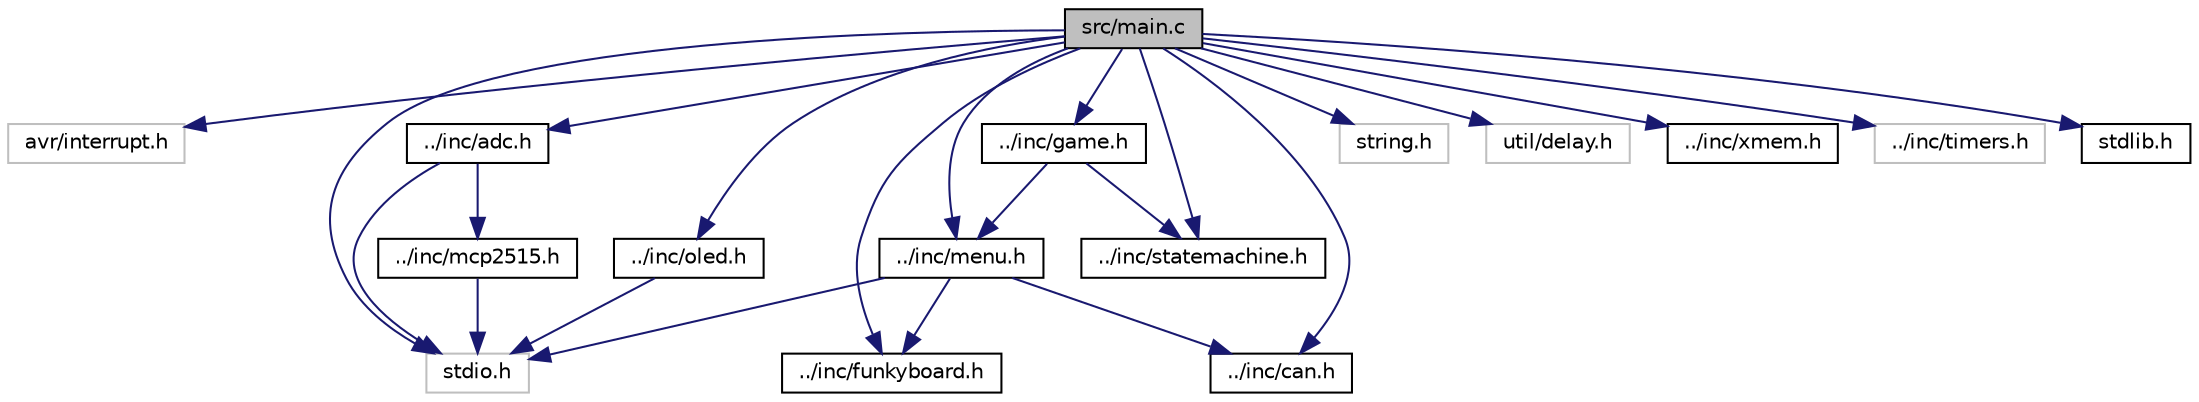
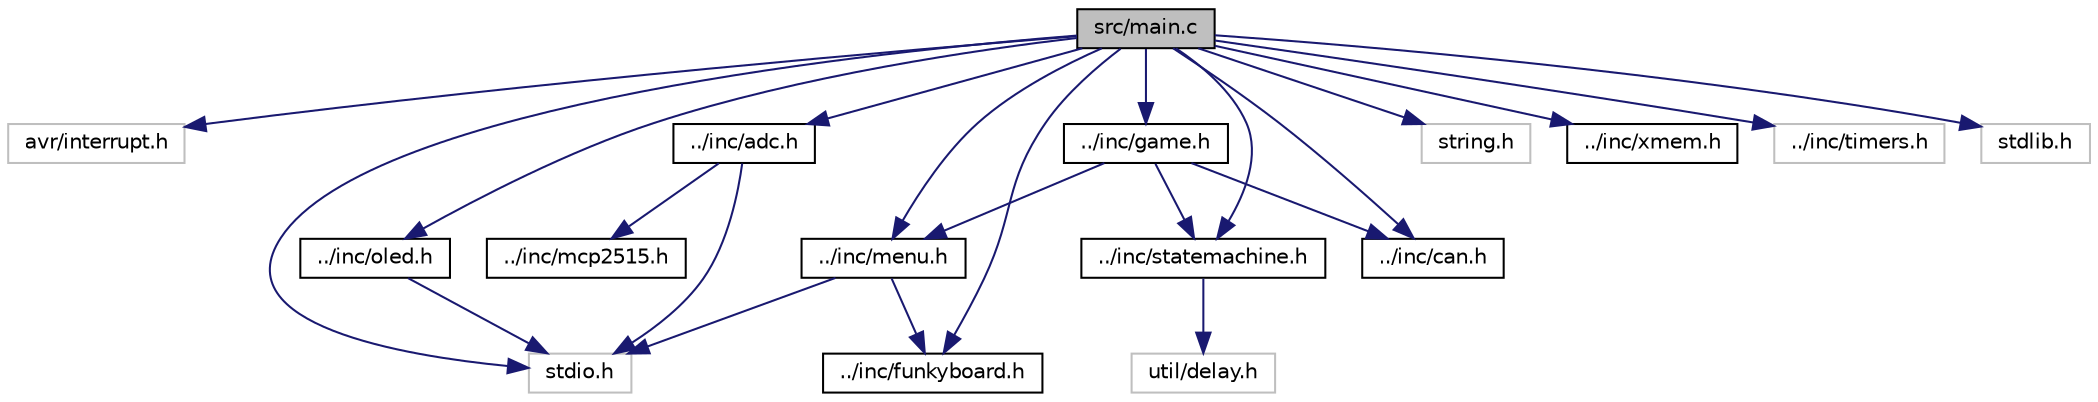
edge "src/main.c" -> "util/delay.h": now "../inc/statemachine.h" -> "util/delay.h"
node "stdlib.h": color black -> grey75
edge "../inc/mcp2515.h" -> "stdio.h": removed
edge "../inc/menu.h" -> "../inc/can.h": now "../inc/game.h" -> "../inc/can.h"
